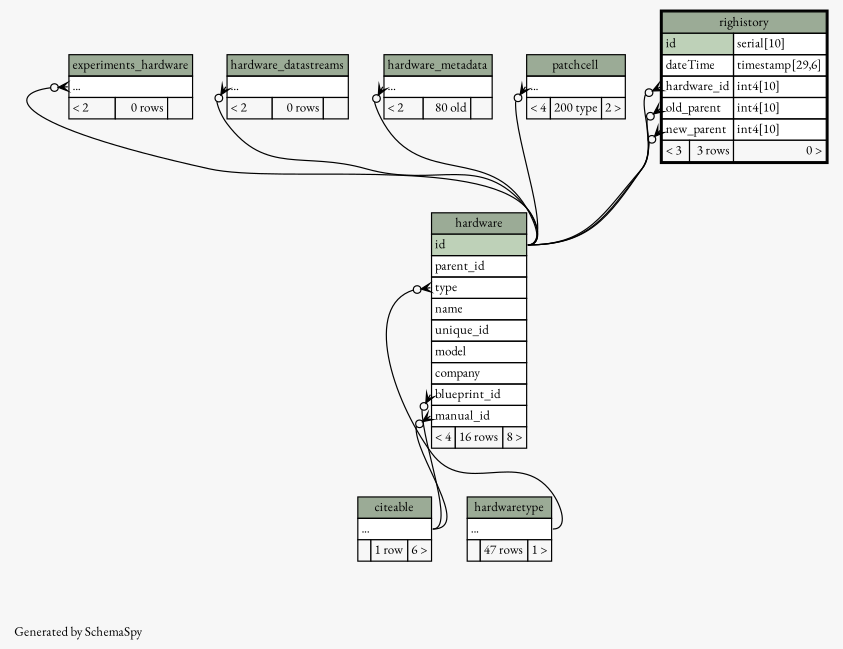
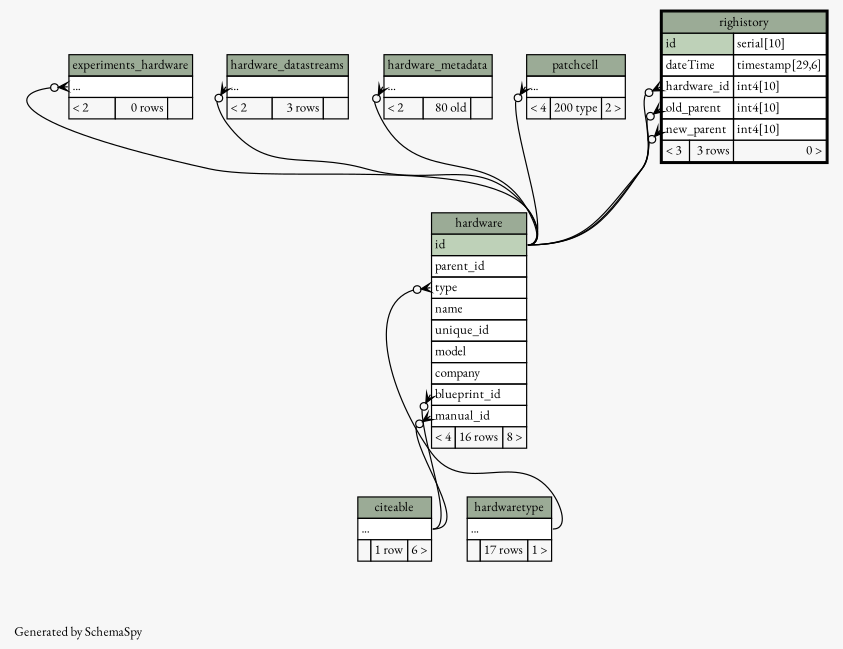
node "hardware_datastreams": text "0 rows" -> "3 rows"
node "hardwaretype": text "47 rows" -> "17 rows"
